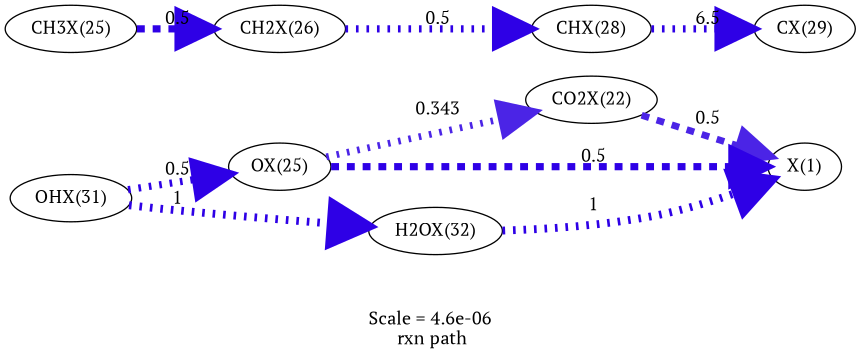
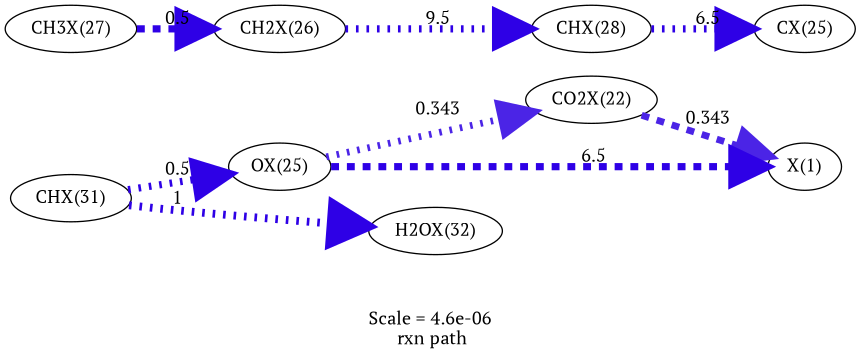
edge "CH2X(26)" -> "CHX(28)": label " 0.5" -> " 9.5"
node "CH3X(25)": label "CH3X(25)" -> "CH3X(27)"
node "CX(29)": label "CX(29)" -> "CX(25)"
edge "CO2X(22)" -> "X(1)": label " 0.5" -> " 0.343"
edge "OX(25)" -> "X(1)": label " 0.5" -> " 6.5"
node "OHX(31)": label "OHX(31)" -> "CHX(31)"
edge "H2OX(32)" -> "X(1)": removed, label "1"
